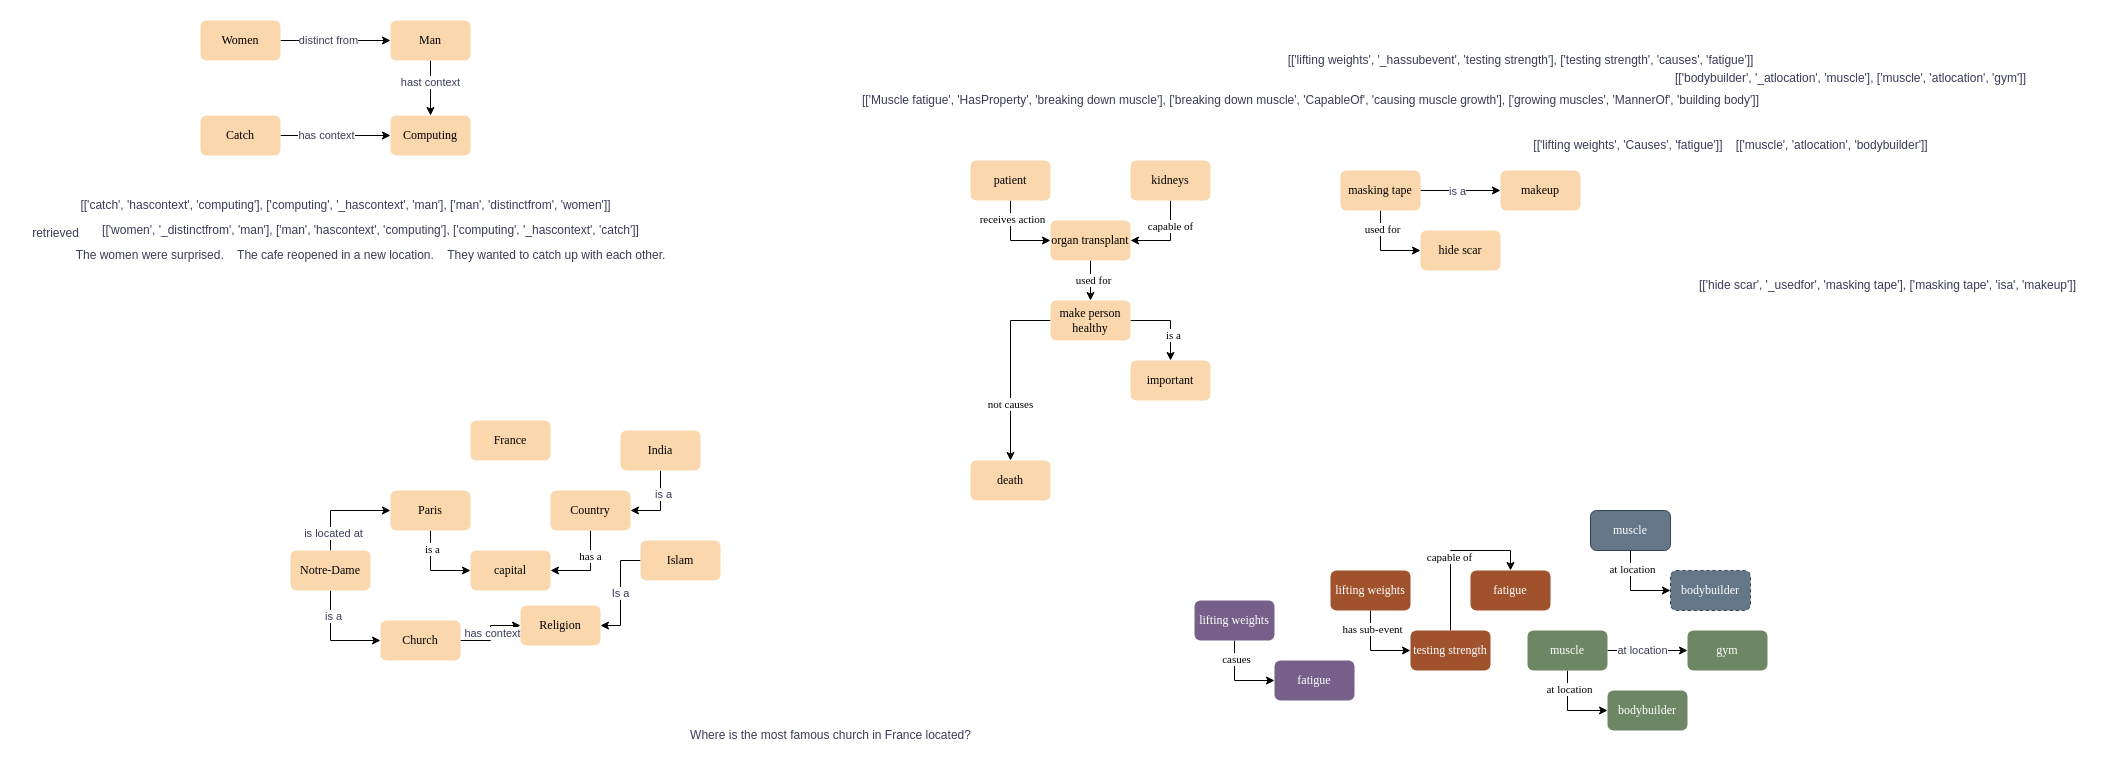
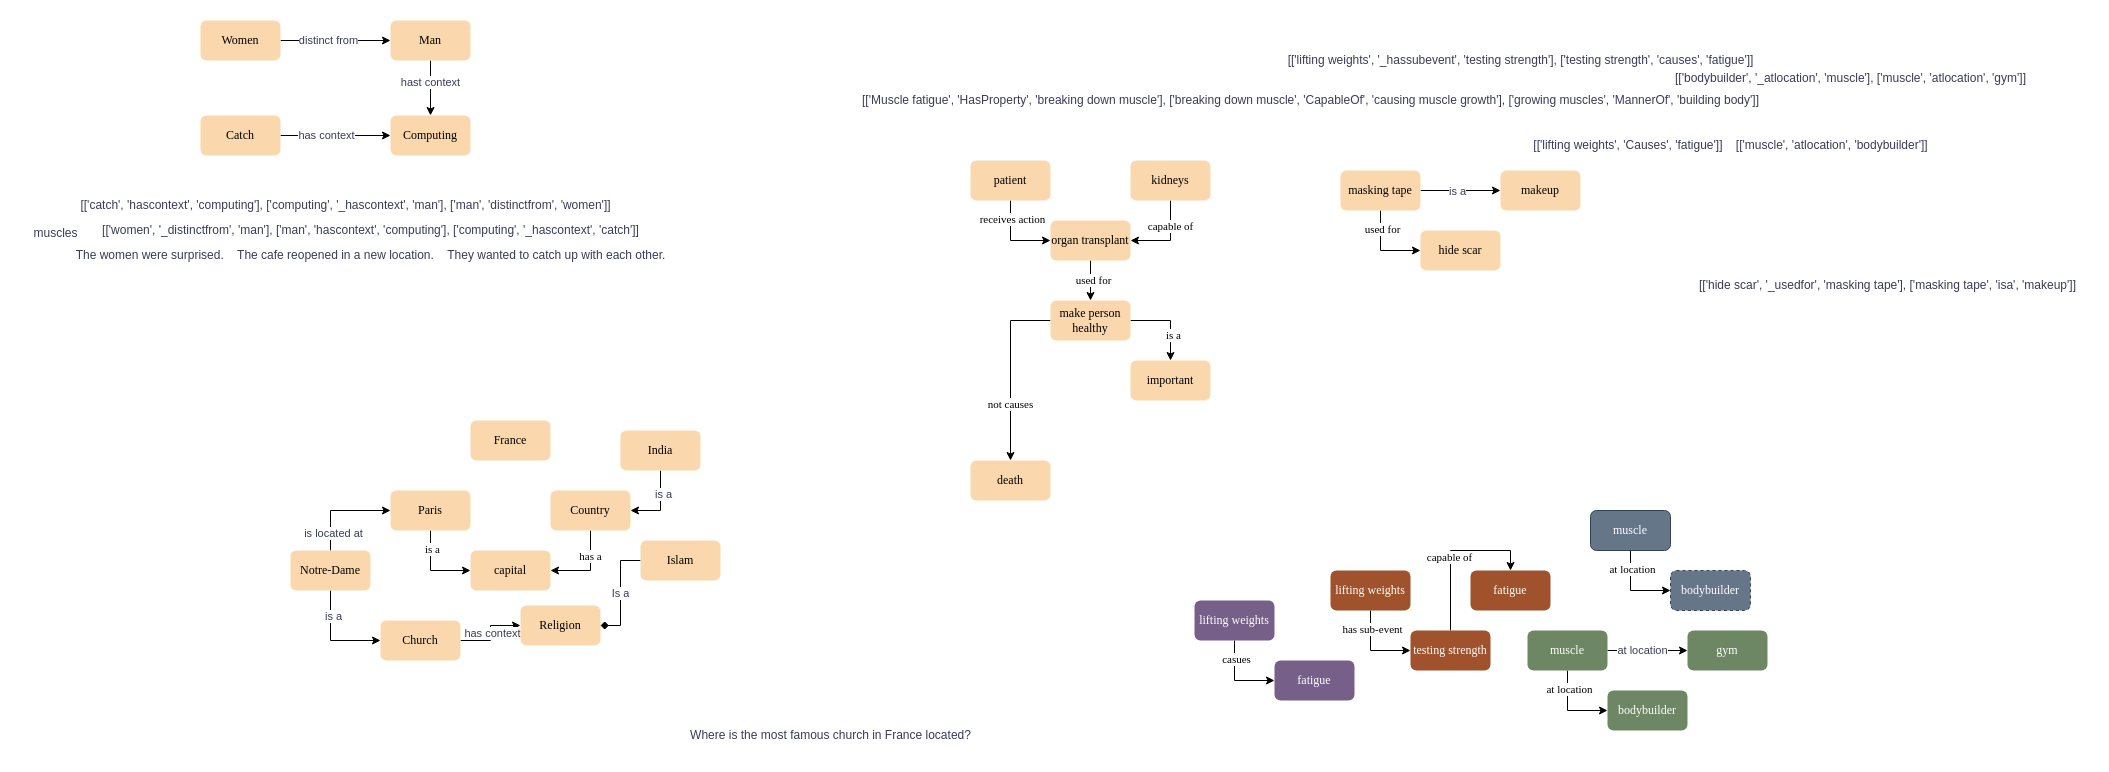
node "retrieved": label "retrieved" -> "muscles"
edge "Islam" -> "Religion": arrowhead classic -> diamond
